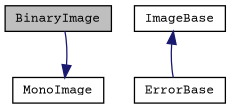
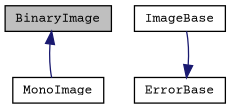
edge "BinaryImage" -> "MonoImage": reversed
edge "ErrorBase" -> "ImageBase": reversed
